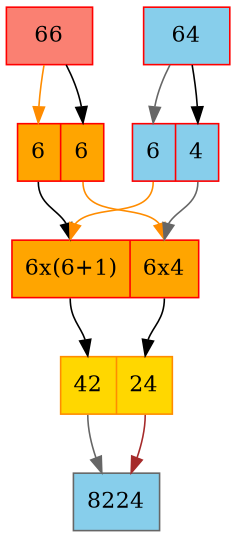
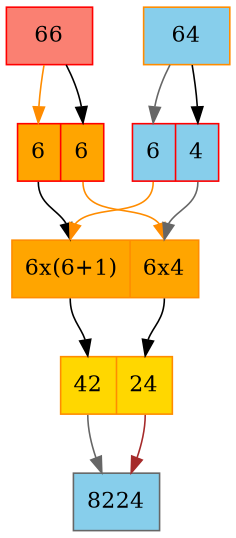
node "64": color red -> darkorange
node "6x(6+1)": color red -> darkorange
